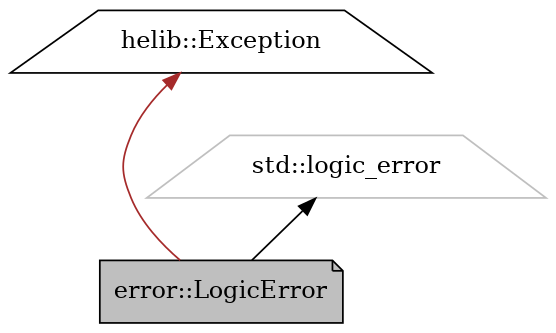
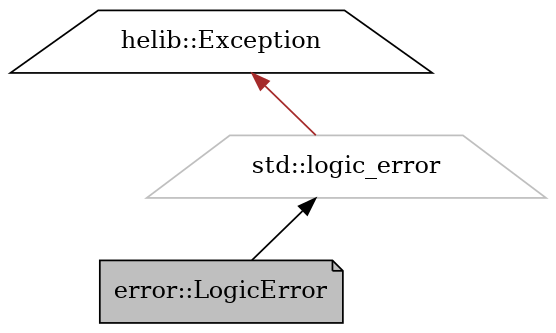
edge "error::LogicError" -> "helib::Exception": now "std::logic_error" -> "helib::Exception"
